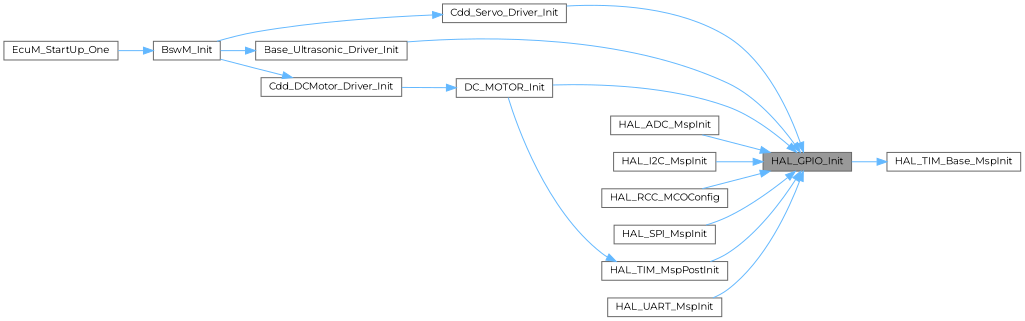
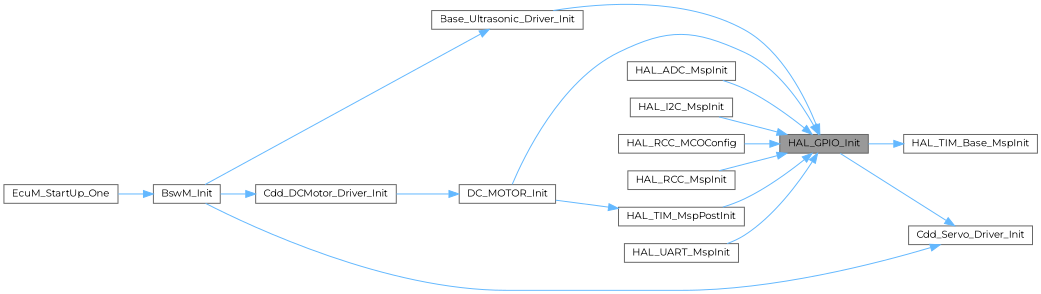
edge "Cdd_Servo_Driver_Init" -> "HAL_GPIO_Init": reversed
node "HAL_SPI_MspInit": label "HAL_SPI_MspInit" -> "HAL_RCC_MspInit"
